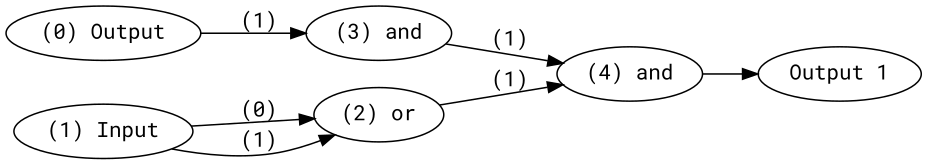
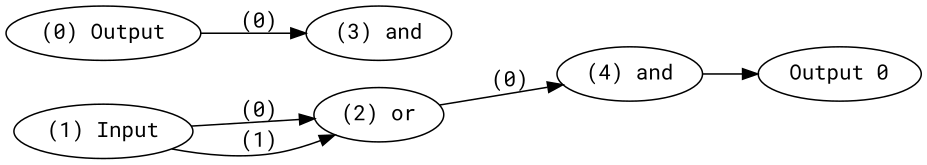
edge "(0) Output" -> "(3) and": label " (1)" -> " (0)"
edge "(3) and" -> "(4) and": removed, label "(1)"
node "Output 1": label "Output 1" -> "Output 0"
edge "(2) or" -> "(4) and": label " (1)" -> " (0)"
